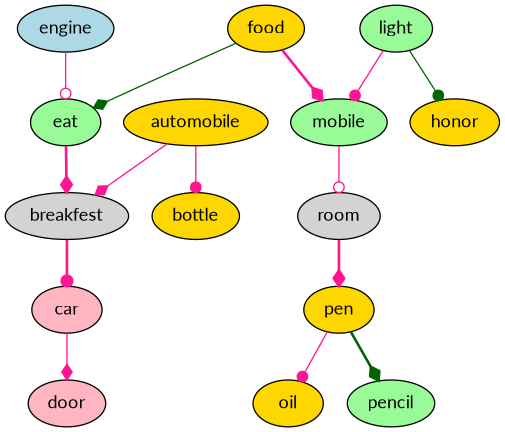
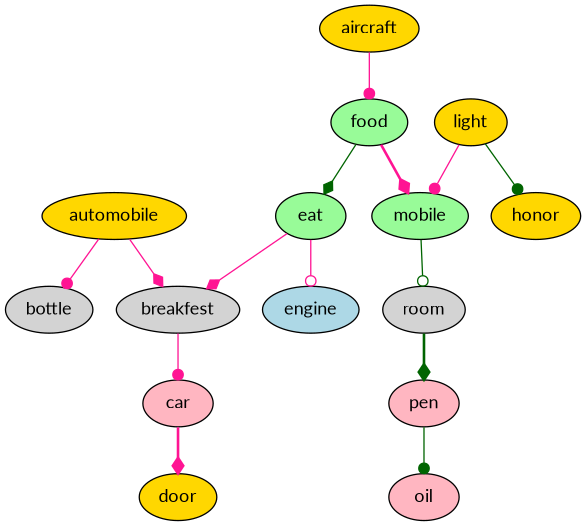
node "food": fillcolor gold -> palegreen
node "aircraft": added
node "light": fillcolor palegreen -> gold
edge "engine" -> "eat": reversed
edge "eat" -> "breakfest": style bold -> solid
edge "mobile" -> "room": color deeppink -> darkgreen
node "bottle": fillcolor gold -> lightgrey
edge "room" -> "pen": color deeppink -> darkgreen
edge "breakfest" -> "car": style bold -> solid
node "pen": fillcolor gold -> lightpink
edge "car" -> "door": style solid -> bold
edge "pen" -> "oil": color deeppink -> darkgreen
node "door": fillcolor lightpink -> gold
node "oil": fillcolor gold -> lightpink
node "pencil": removed
